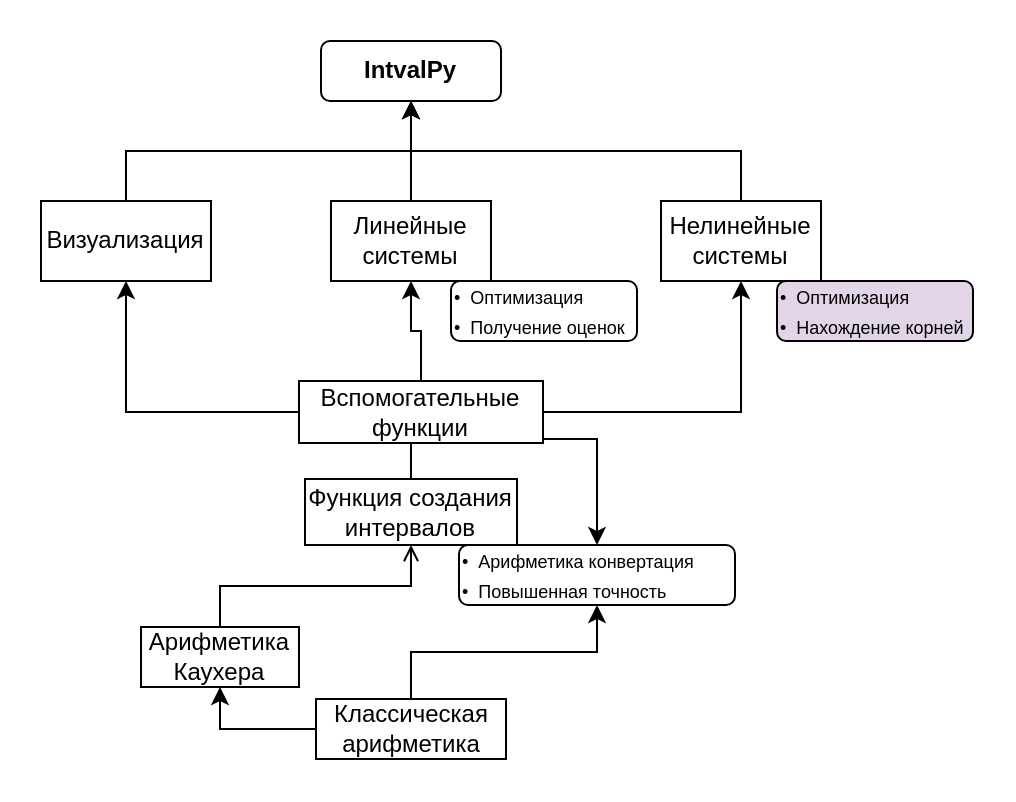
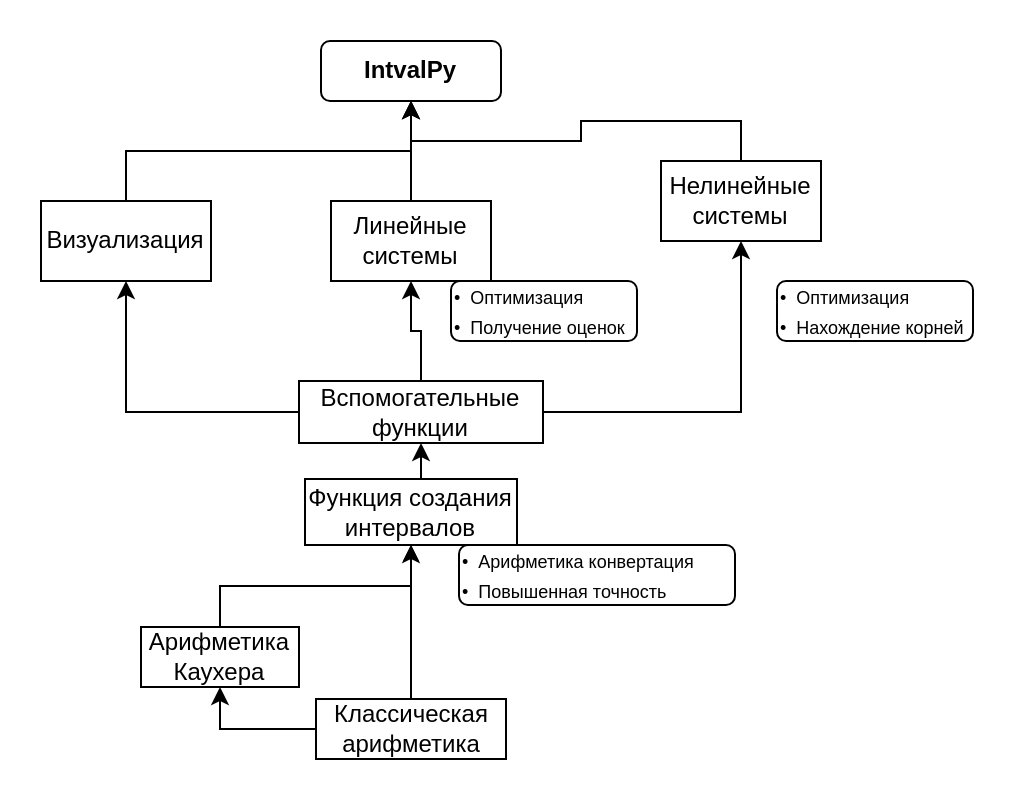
node "Нелинейные системы": moved (741, 241) -> (741, 201)
node "• Оптимизация • Нахождение корней": fillcolor #e1d5e7 -> #ffffff
edge "Функция создания интервалов" -> "• Арифметика конвертация • Повышенная точность": now "Функция создания интервалов" -> "Вспомогательные функции"
edge "Классическая арифметика" -> "• Арифметика конвертация • Повышенная точность": now "Классическая арифметика" -> "Функция создания интервалов"
